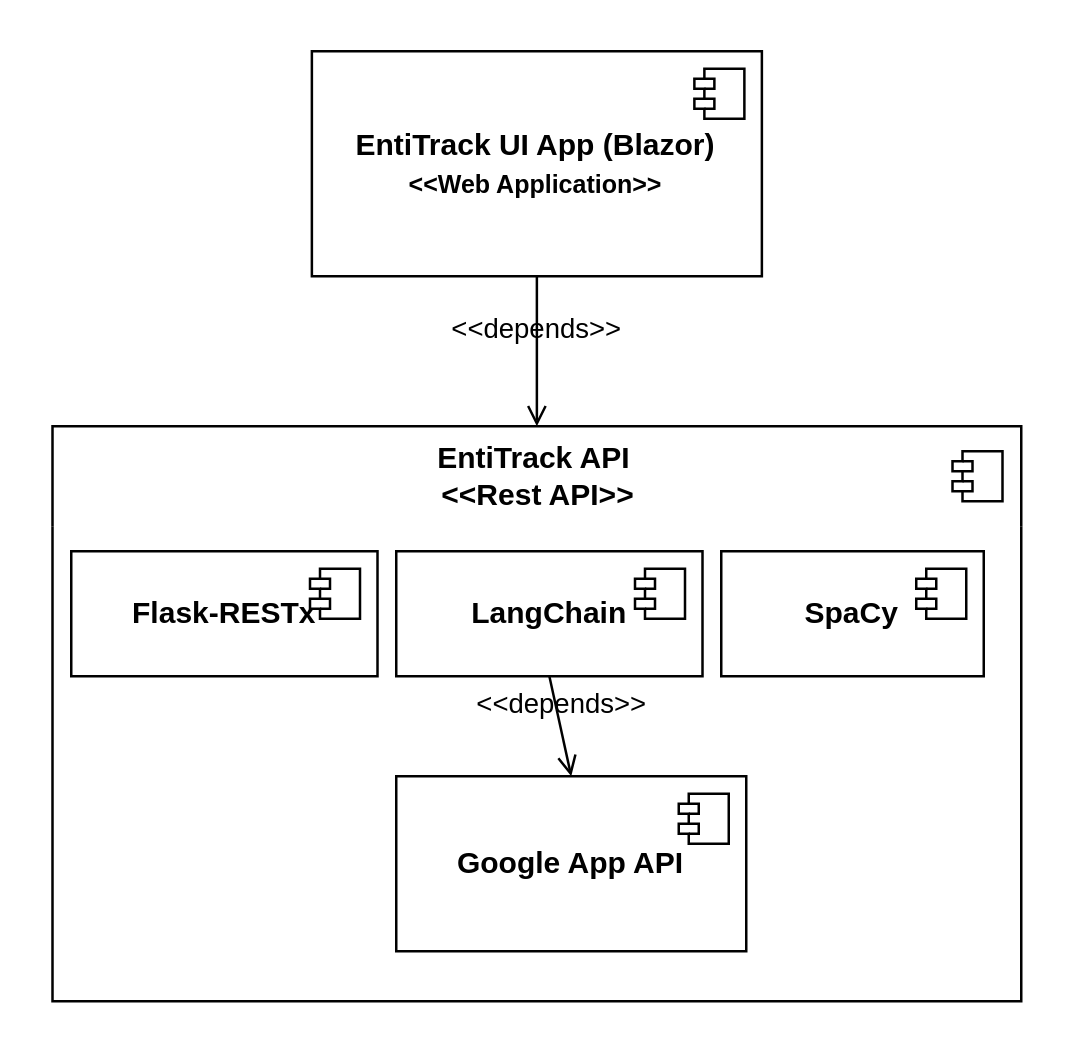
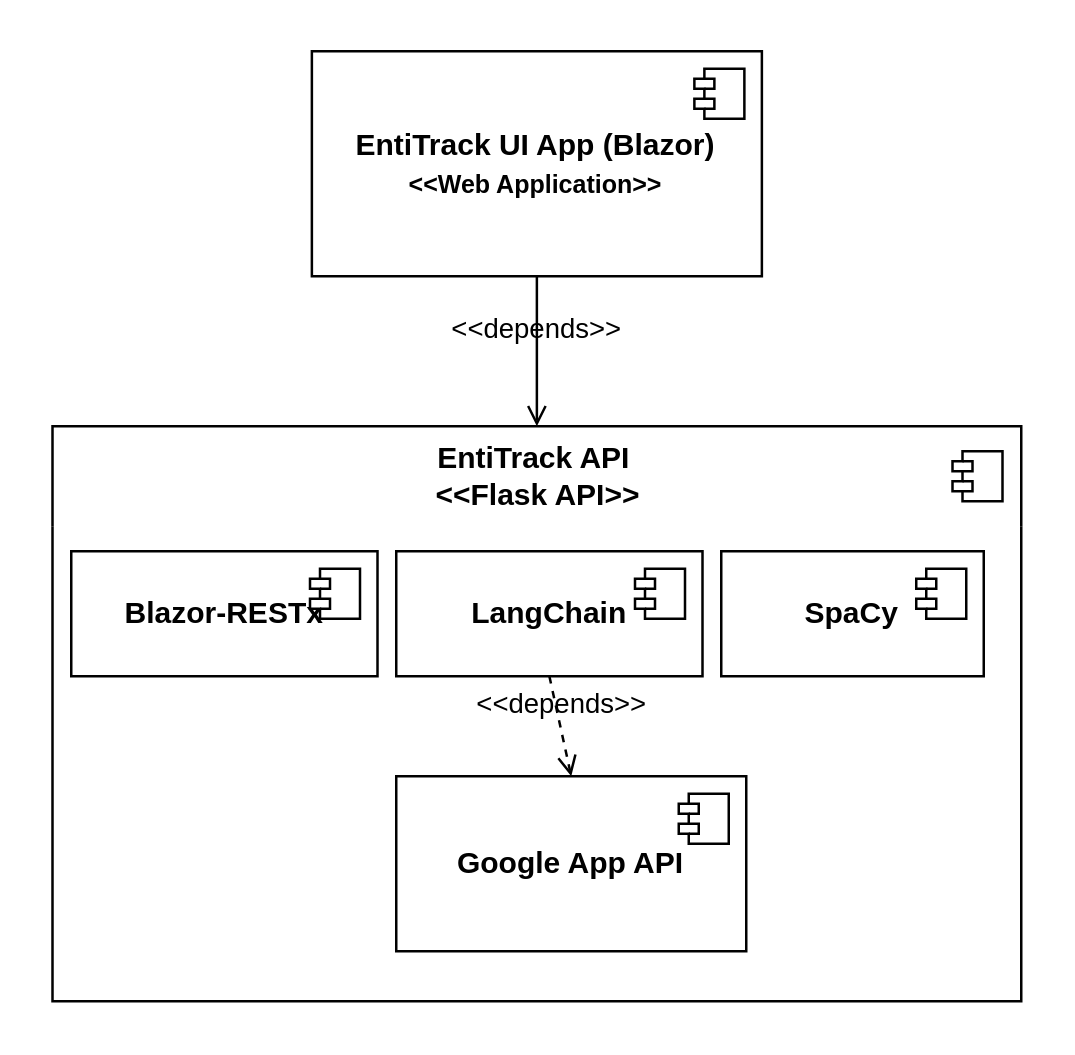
node "EntiTrack API <<Rest API>>": label "EntiTrack API <<Rest API>>" -> "EntiTrack API <<Flask API>>"
node "Flask-RESTx": label "Flask-RESTx" -> "Blazor-RESTx"
edge "LangChain" -> "Google App API": style solid -> dashed
